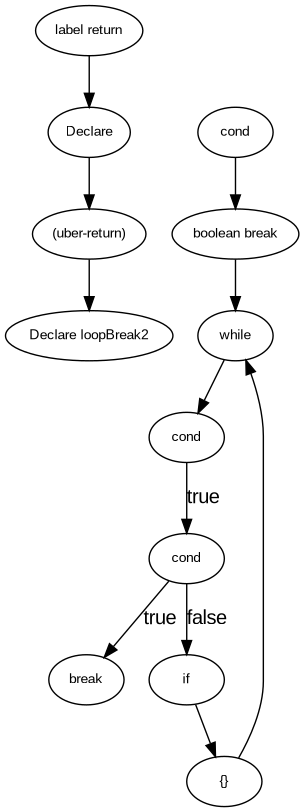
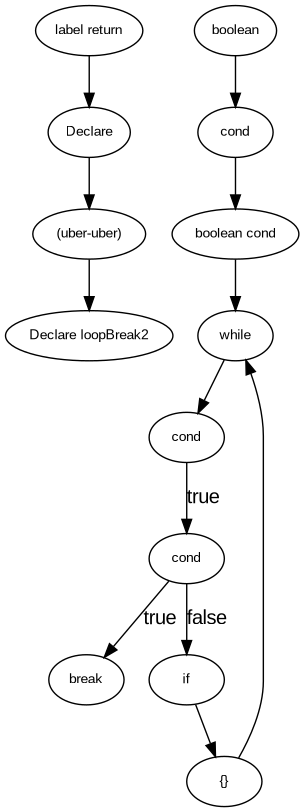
node "boolean": added
node "(uber-return)": label "(uber-return)" -> "(uber-uber)"
node "boolean break": label "boolean break" -> "boolean cond"
